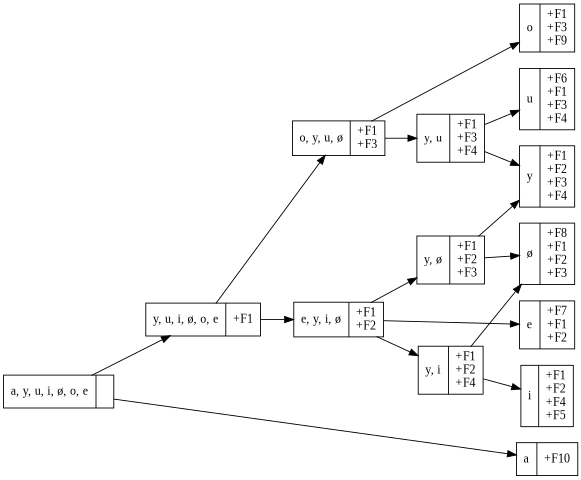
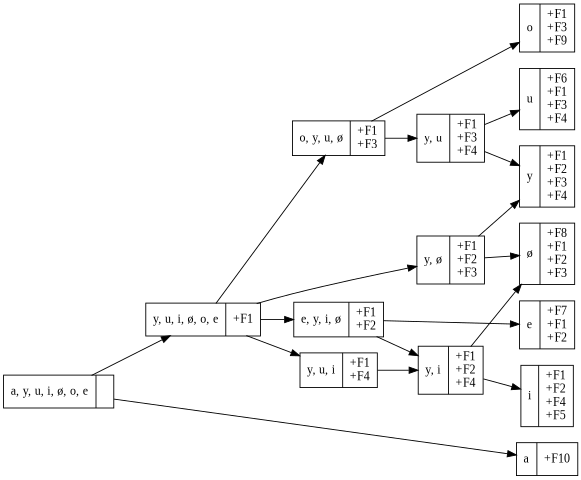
edge "e, y, i, ø" -> "y, ø": now "y, u, i, ø, o, e" -> "y, ø"
node "y, u, i": added
